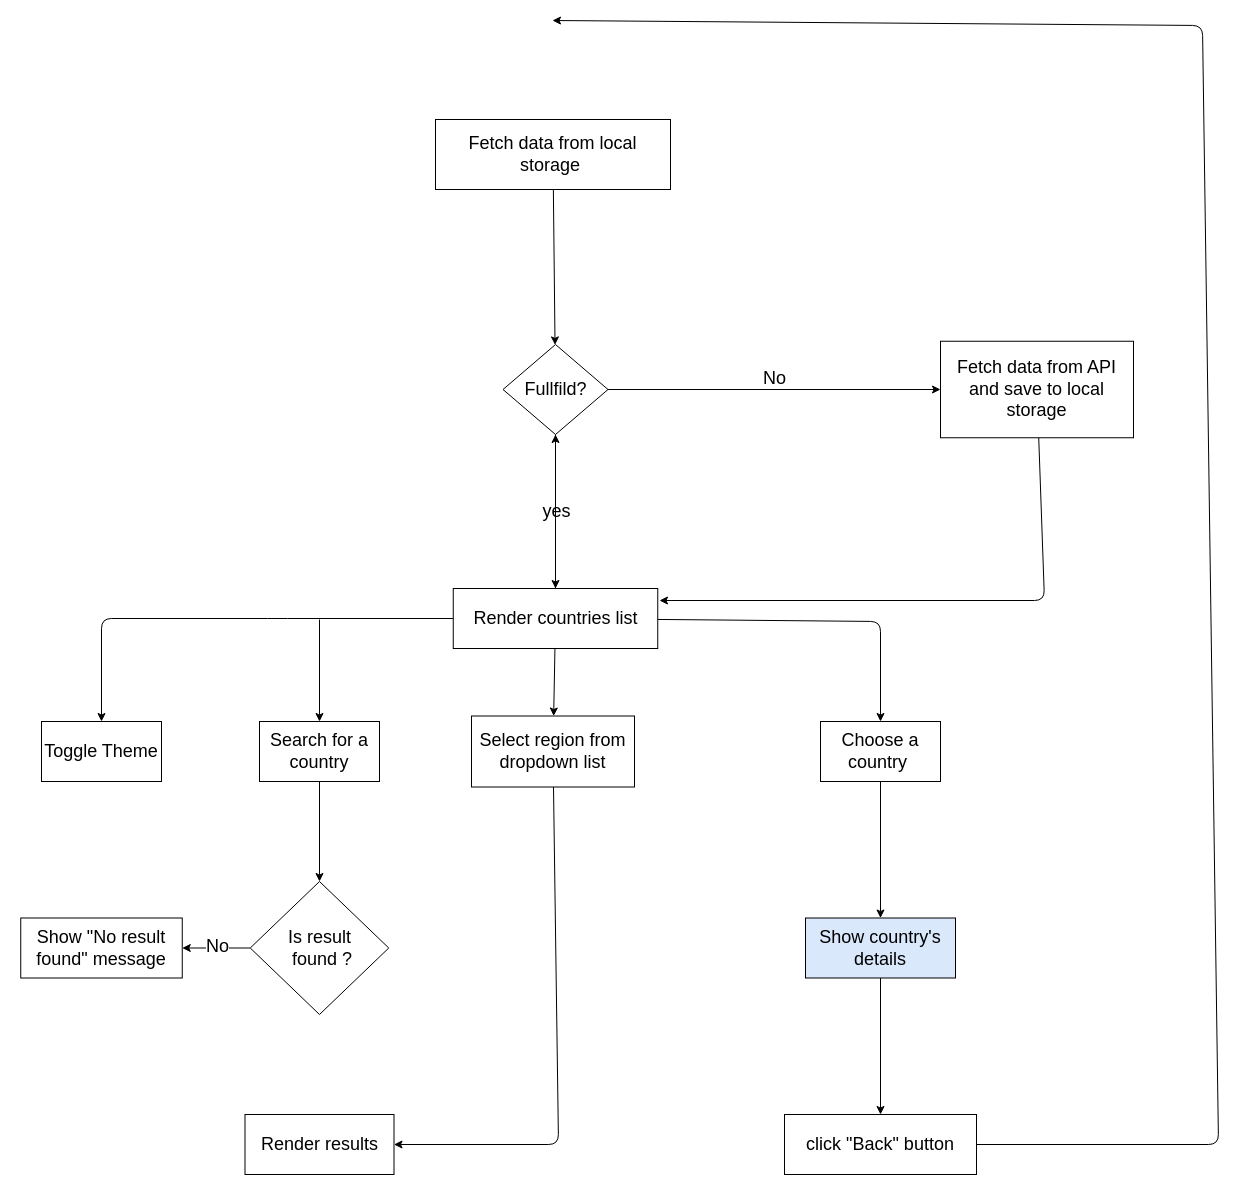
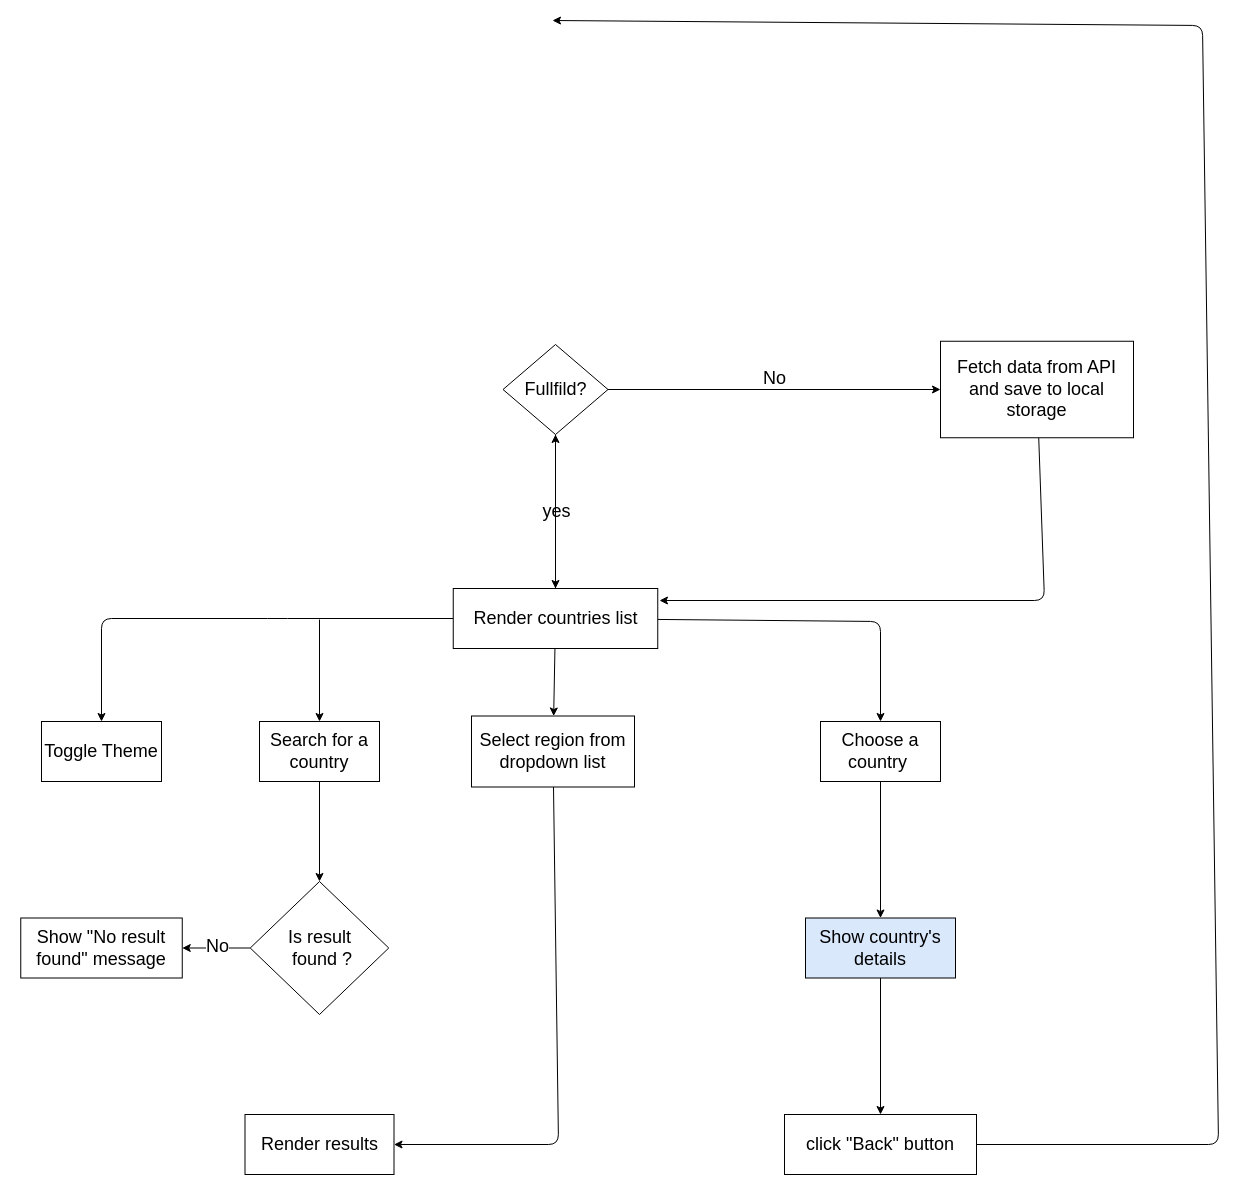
node "Fetch data from local storage": removed
edge "Fetch data from local storage" -> "Fullfild?": removed
